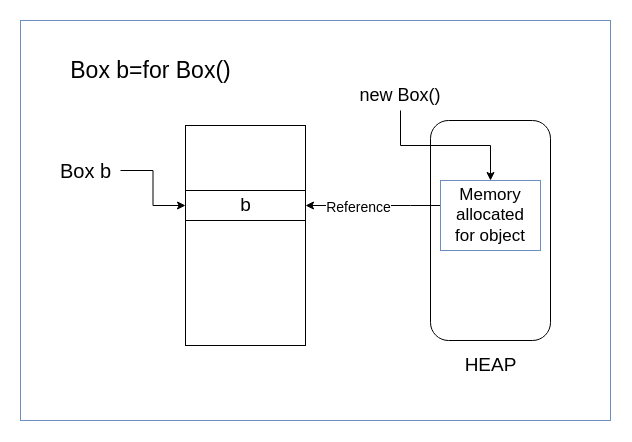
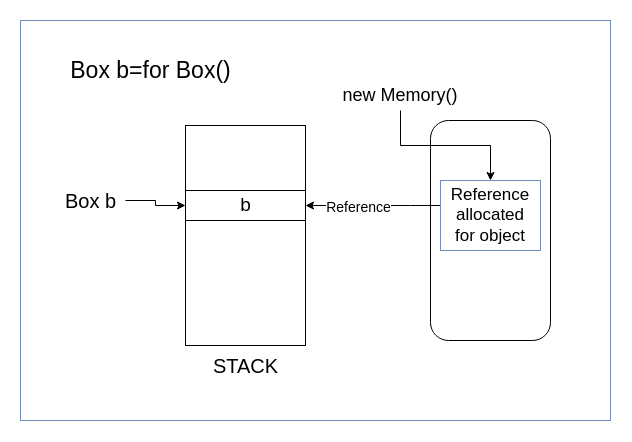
node "new Box()": label "new Box()" -> "new Memory()"
node "Box b": moved (86, 171) -> (91, 201)
node "Memory allocated for object": label "Memory allocated for object" -> "Reference allocated for object"
node "STACK": added
node "HEAP": removed
